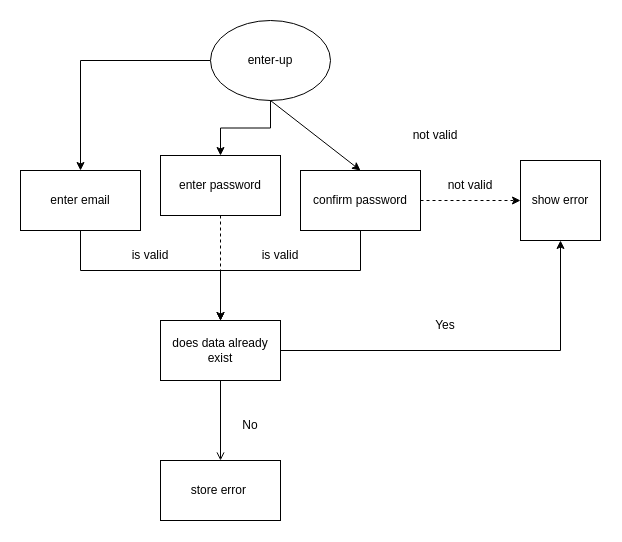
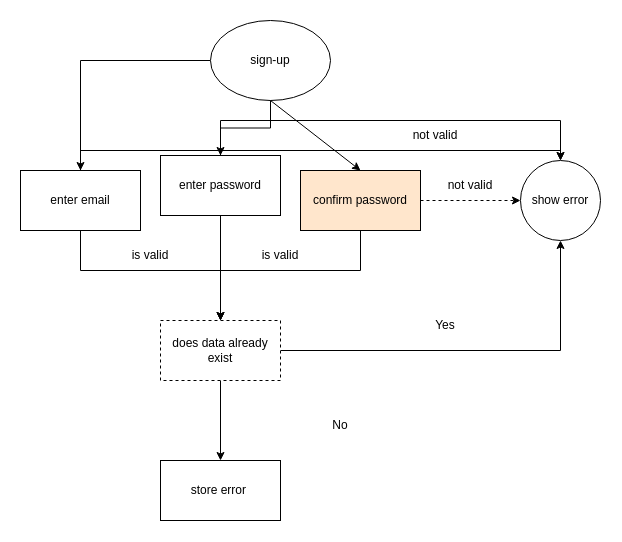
node "enter-up": label "enter-up" -> "sign-up"
edge "enter password" -> "show error": added
edge "enter email" -> "show error": added
node "confirm password": fillcolor #ffffff -> #ffe6cc
node "show error": shape rectangle -> ellipse
edge "enter password" -> "does data already exist": style dashed -> solid
edge "enter email" -> "does data already exist": arrowhead open -> classic
edge "confirm password" -> "does data already exist": arrowhead open -> classic
node "does data already exist": style solid -> dashed
node "No": moved (251, 426) -> (341, 426)
edge "does data already exist" -> "store error": arrowhead open -> classic
